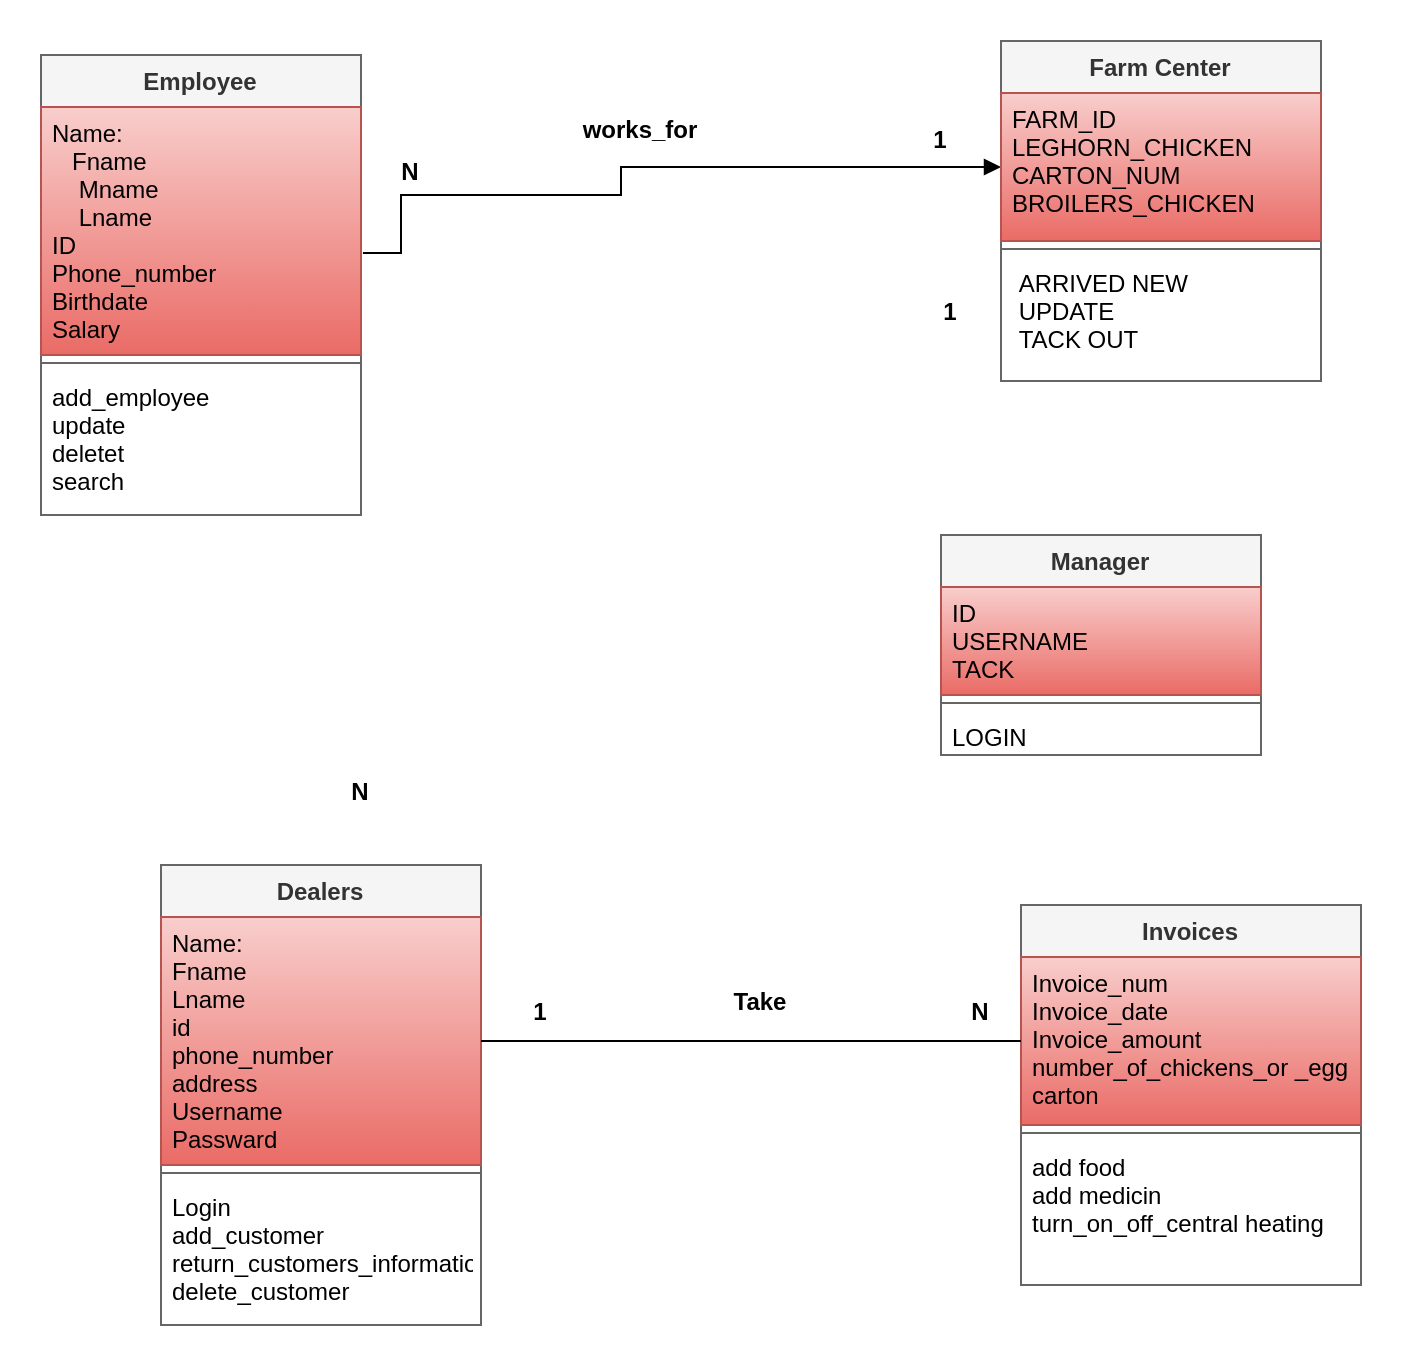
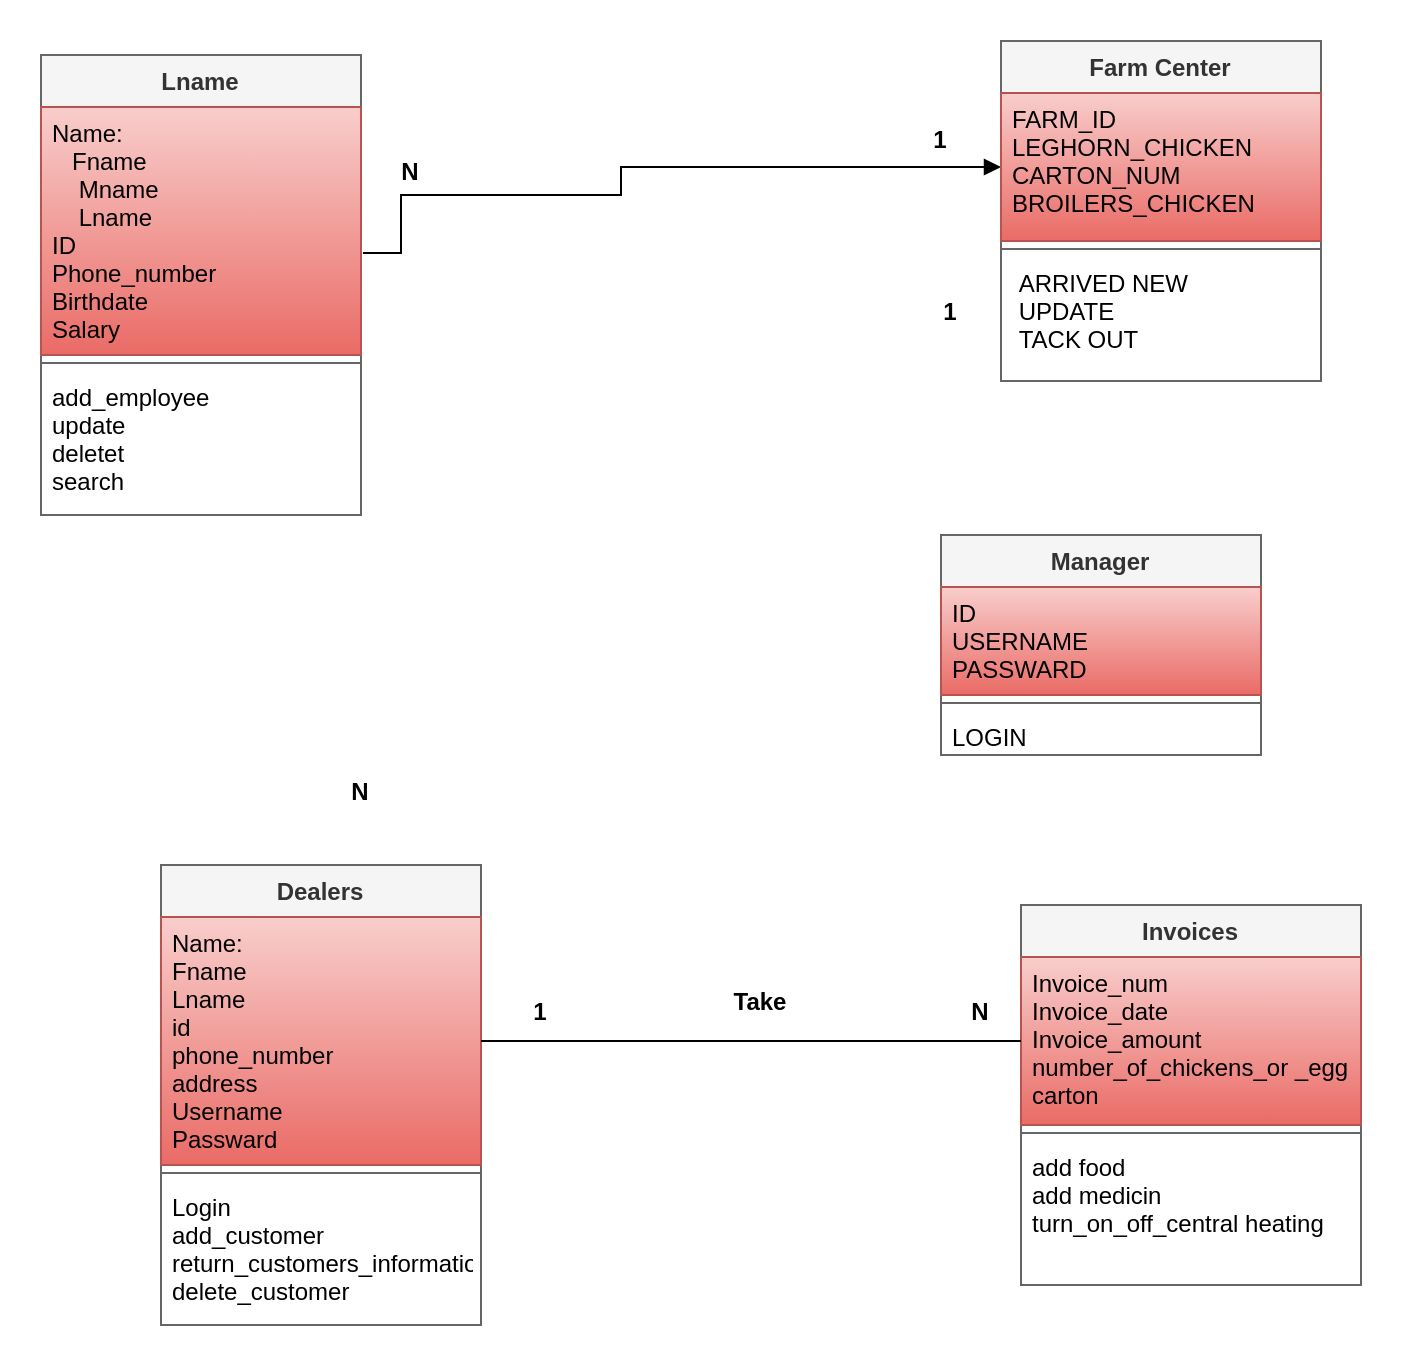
node "Employee": label "Employee" -> "Lname"
node "works_for": removed
node "ID USERNAME TACK": label "ID USERNAME TACK" -> "ID USERNAME PASSWARD"
